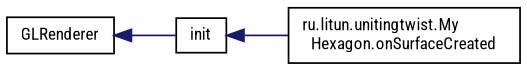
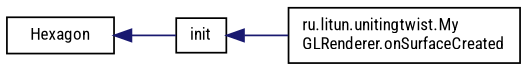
node "GLRenderer": label "GLRenderer" -> "Hexagon"
node "ru.litun.unitingtwist.My Hexagon.onSurfaceCreated": label "ru.litun.unitingtwist.My Hexagon.onSurfaceCreated" -> "ru.litun.unitingtwist.My GLRenderer.onSurfaceCreated"
